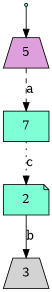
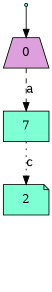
node "5": label "5" -> "0"
node "3": removed
